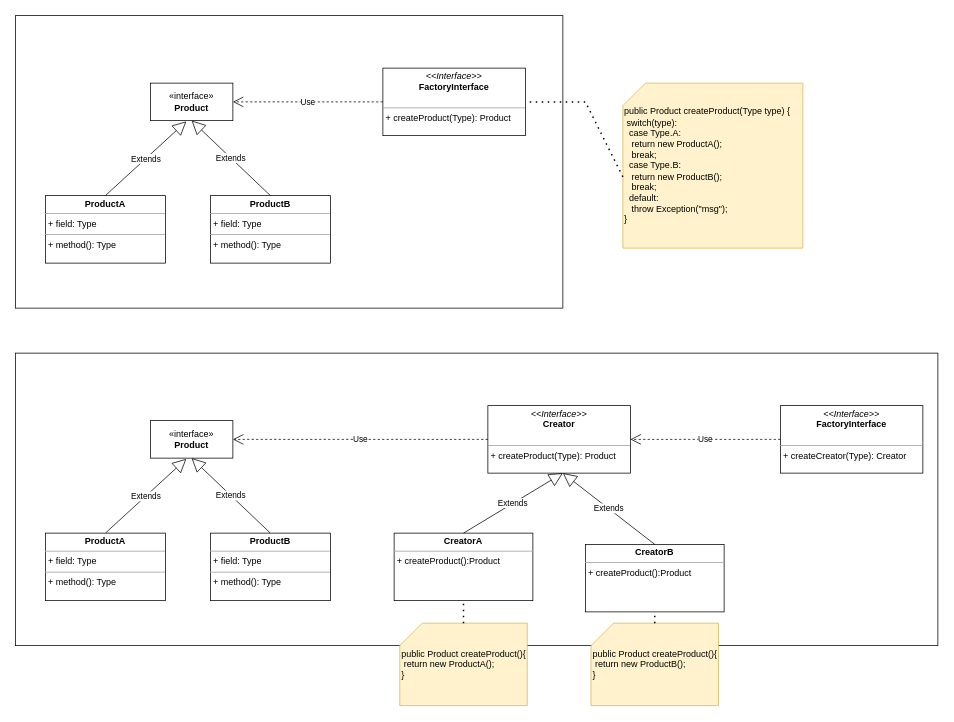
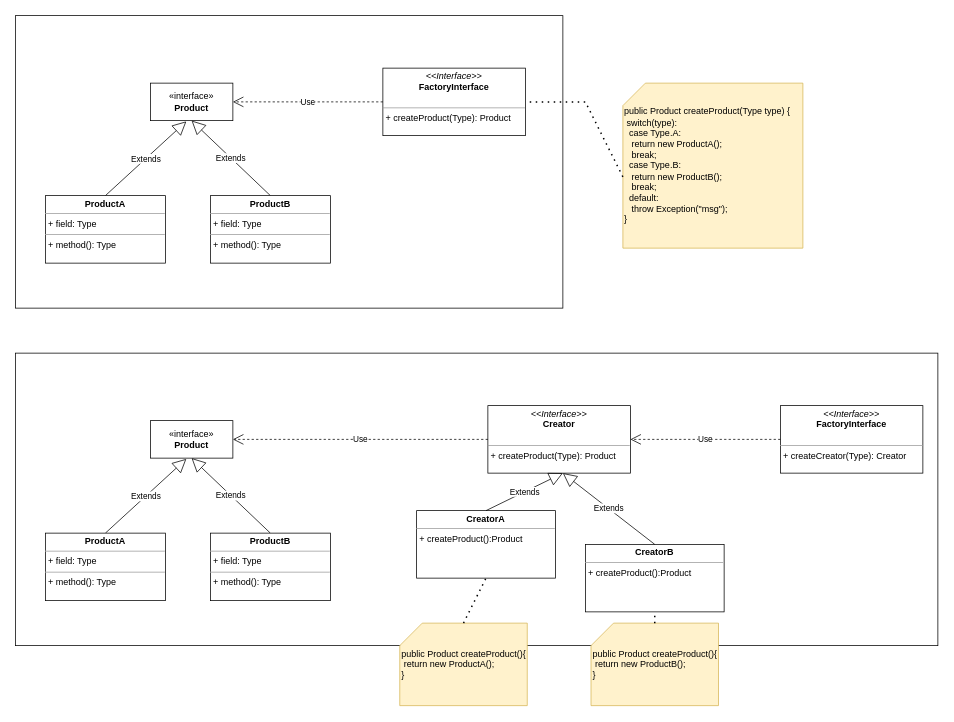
node "CreatorA + createProduct():Product": moved (464, 567) -> (486, 544)
